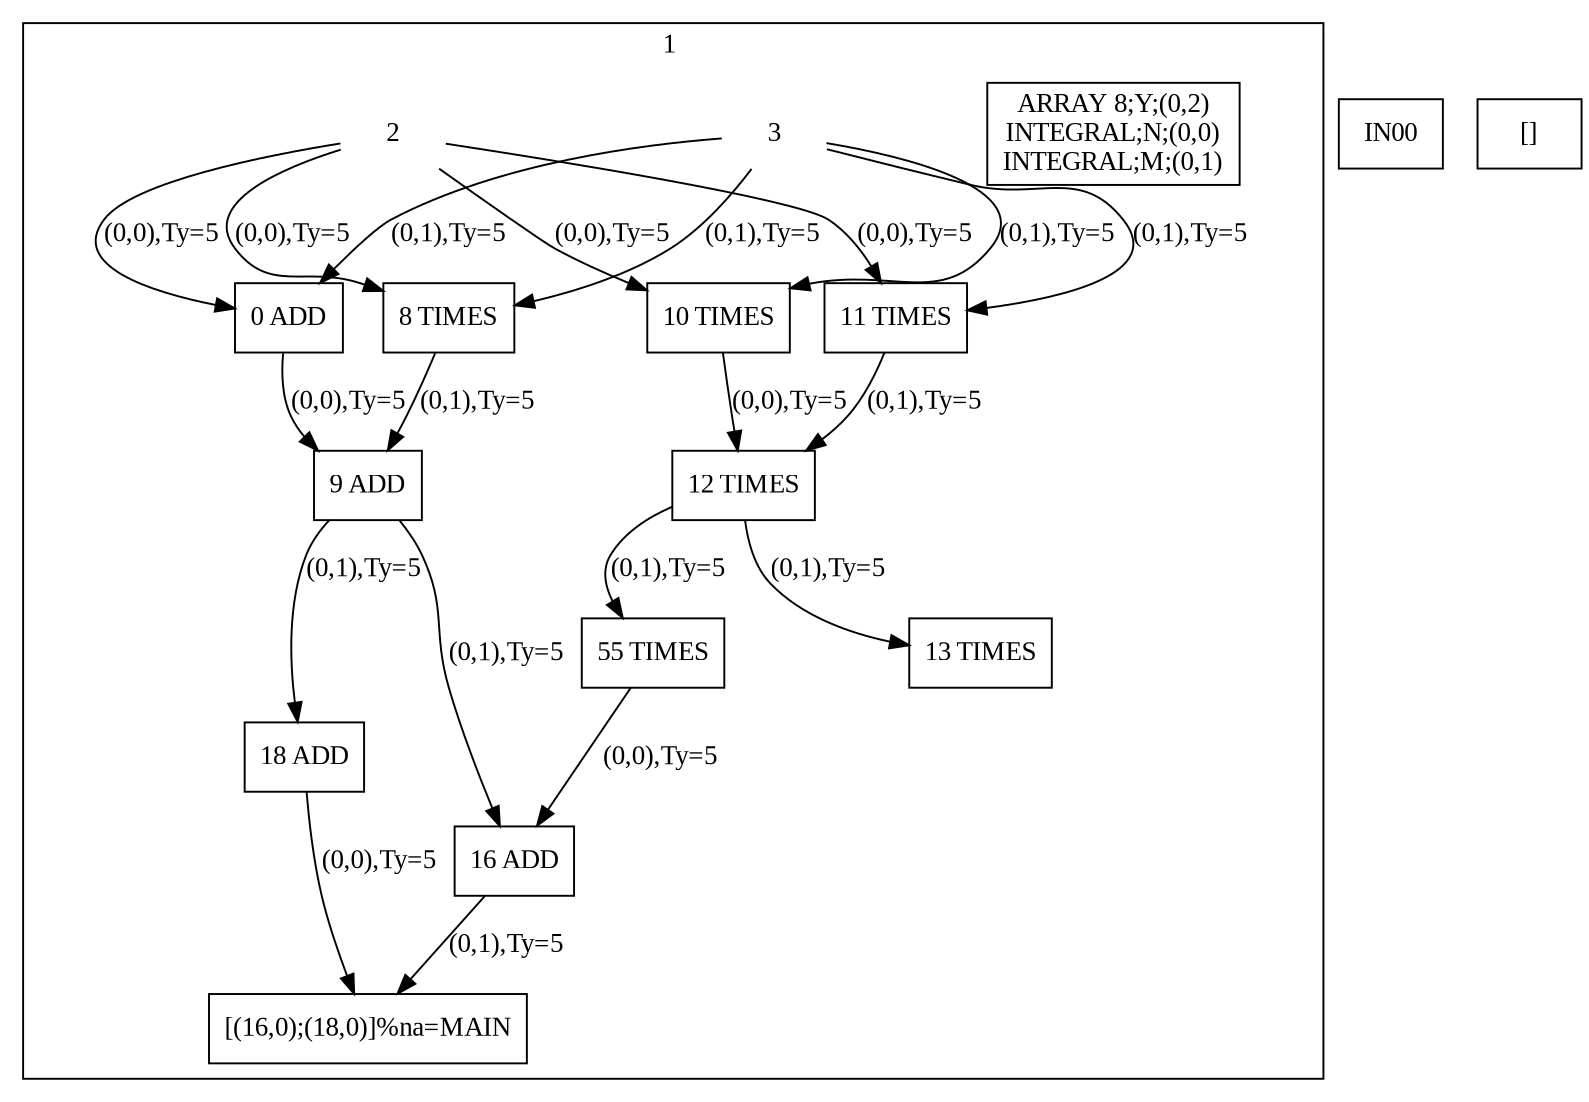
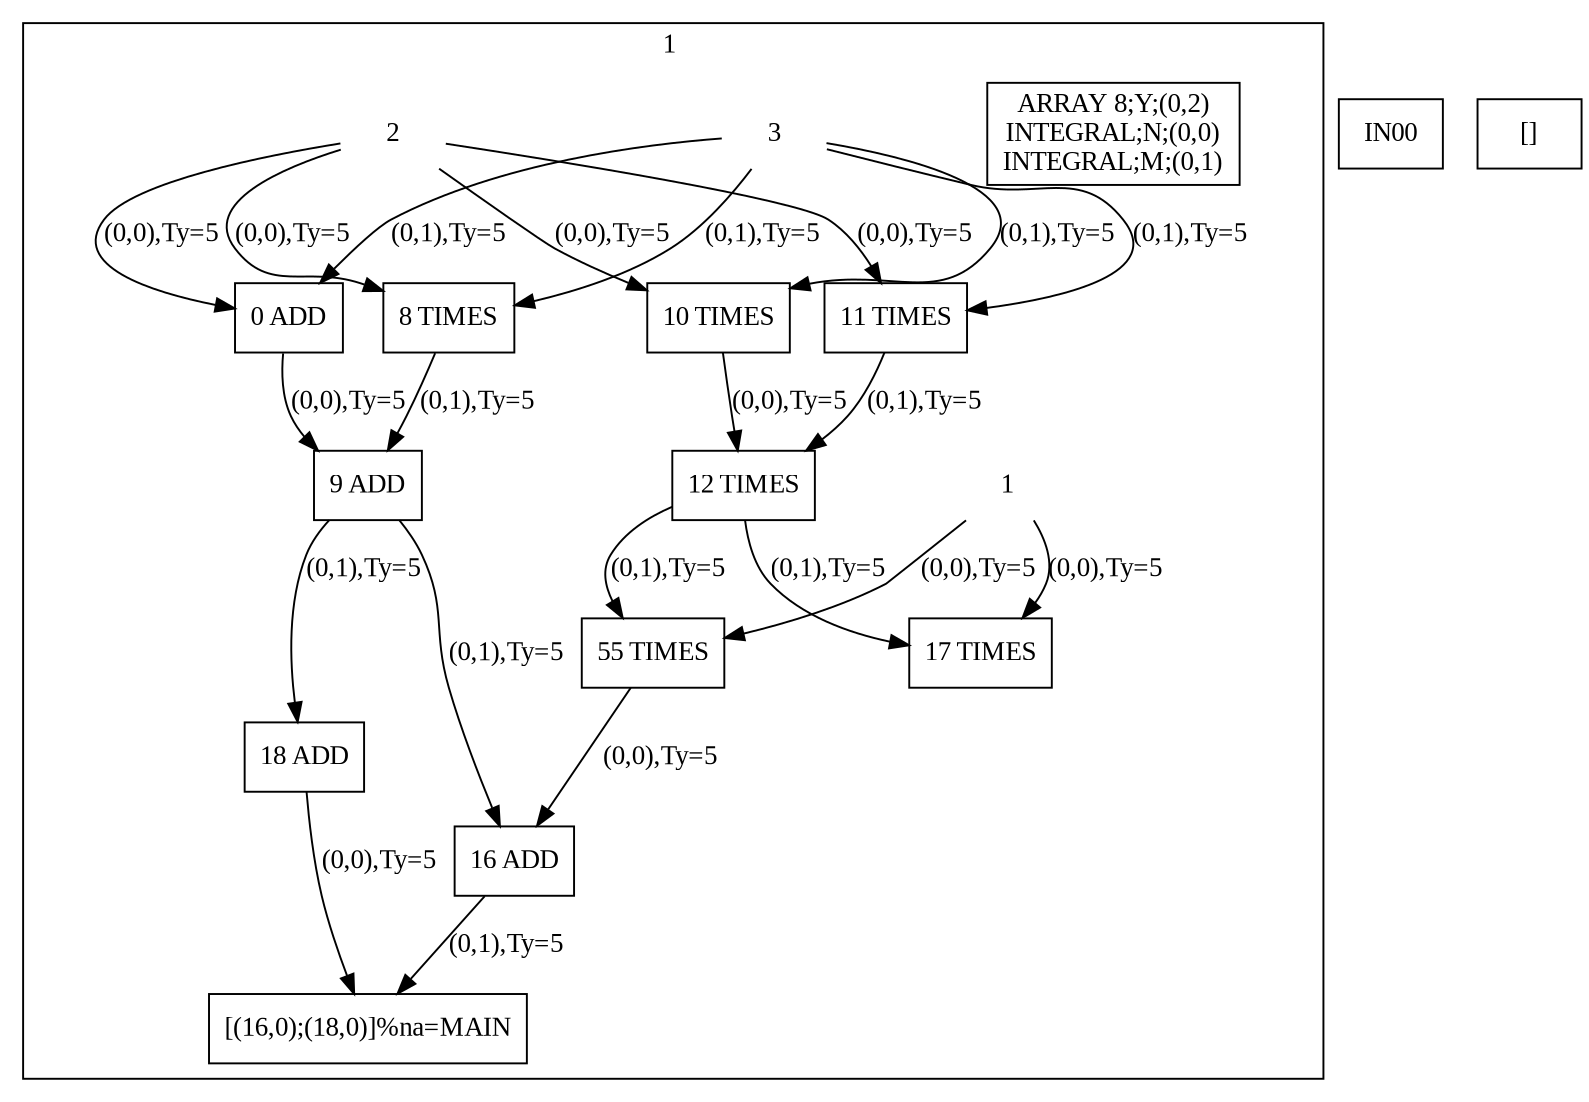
node "1": added
node "13 TIMES": label "13 TIMES" -> "17 TIMES"
